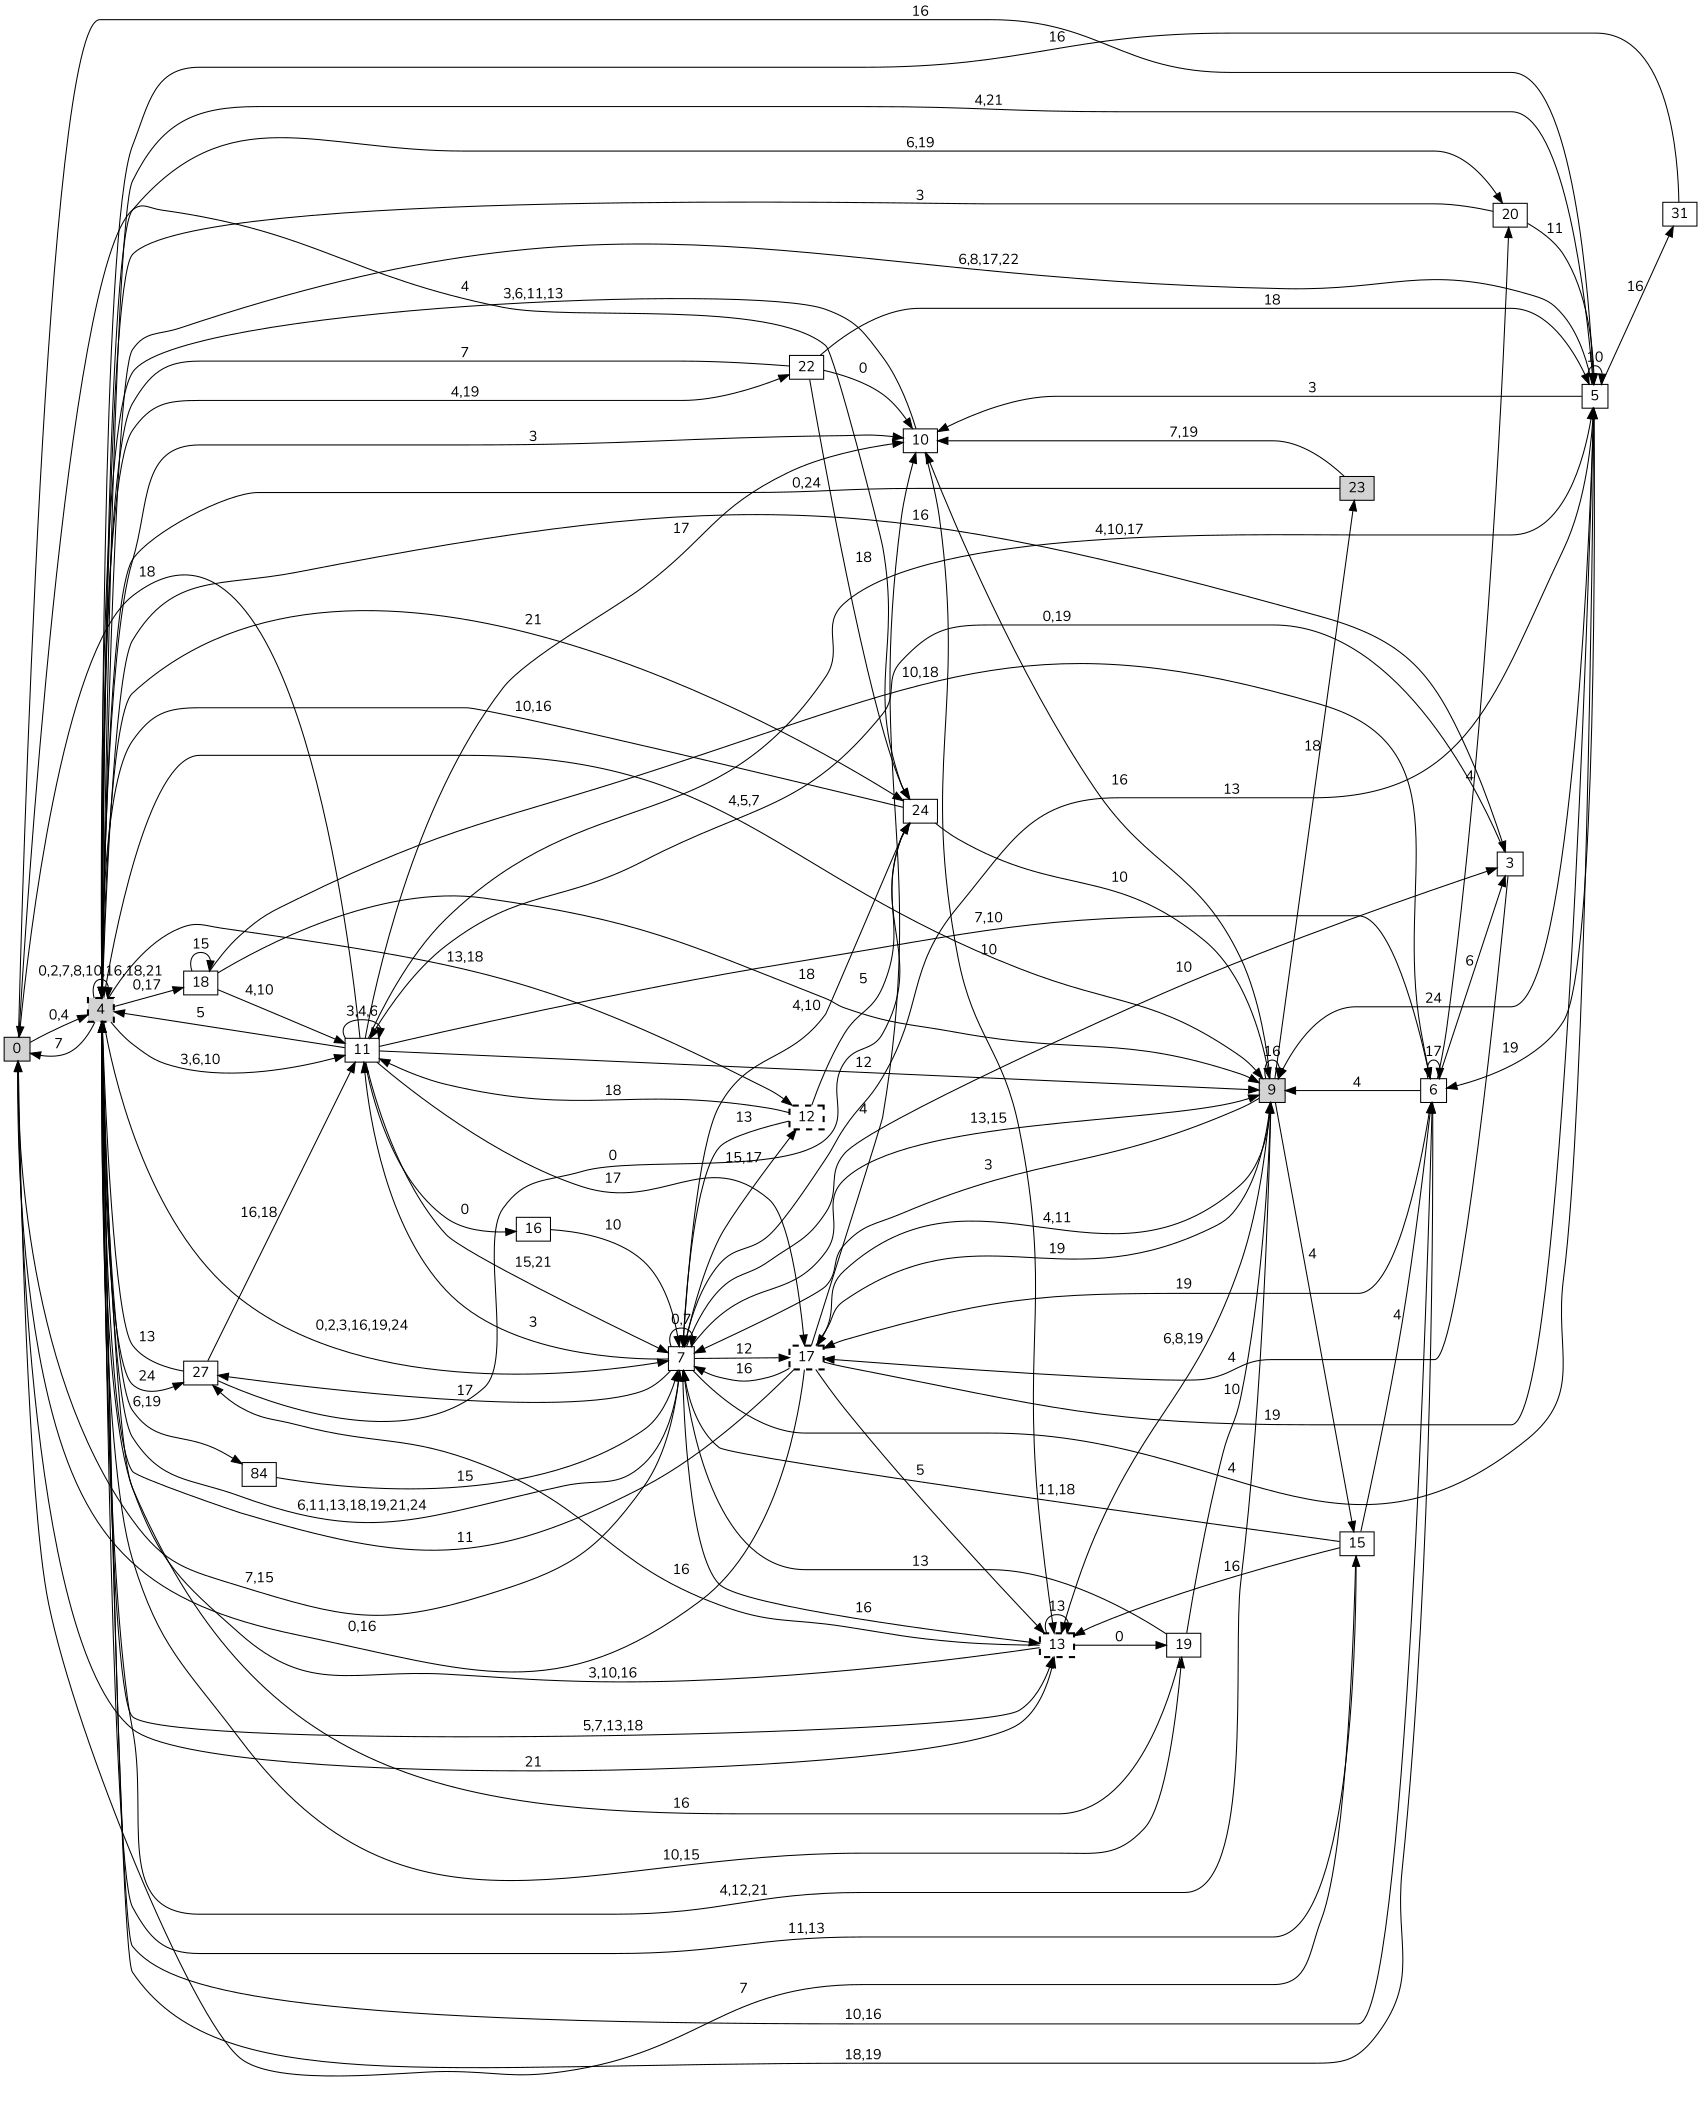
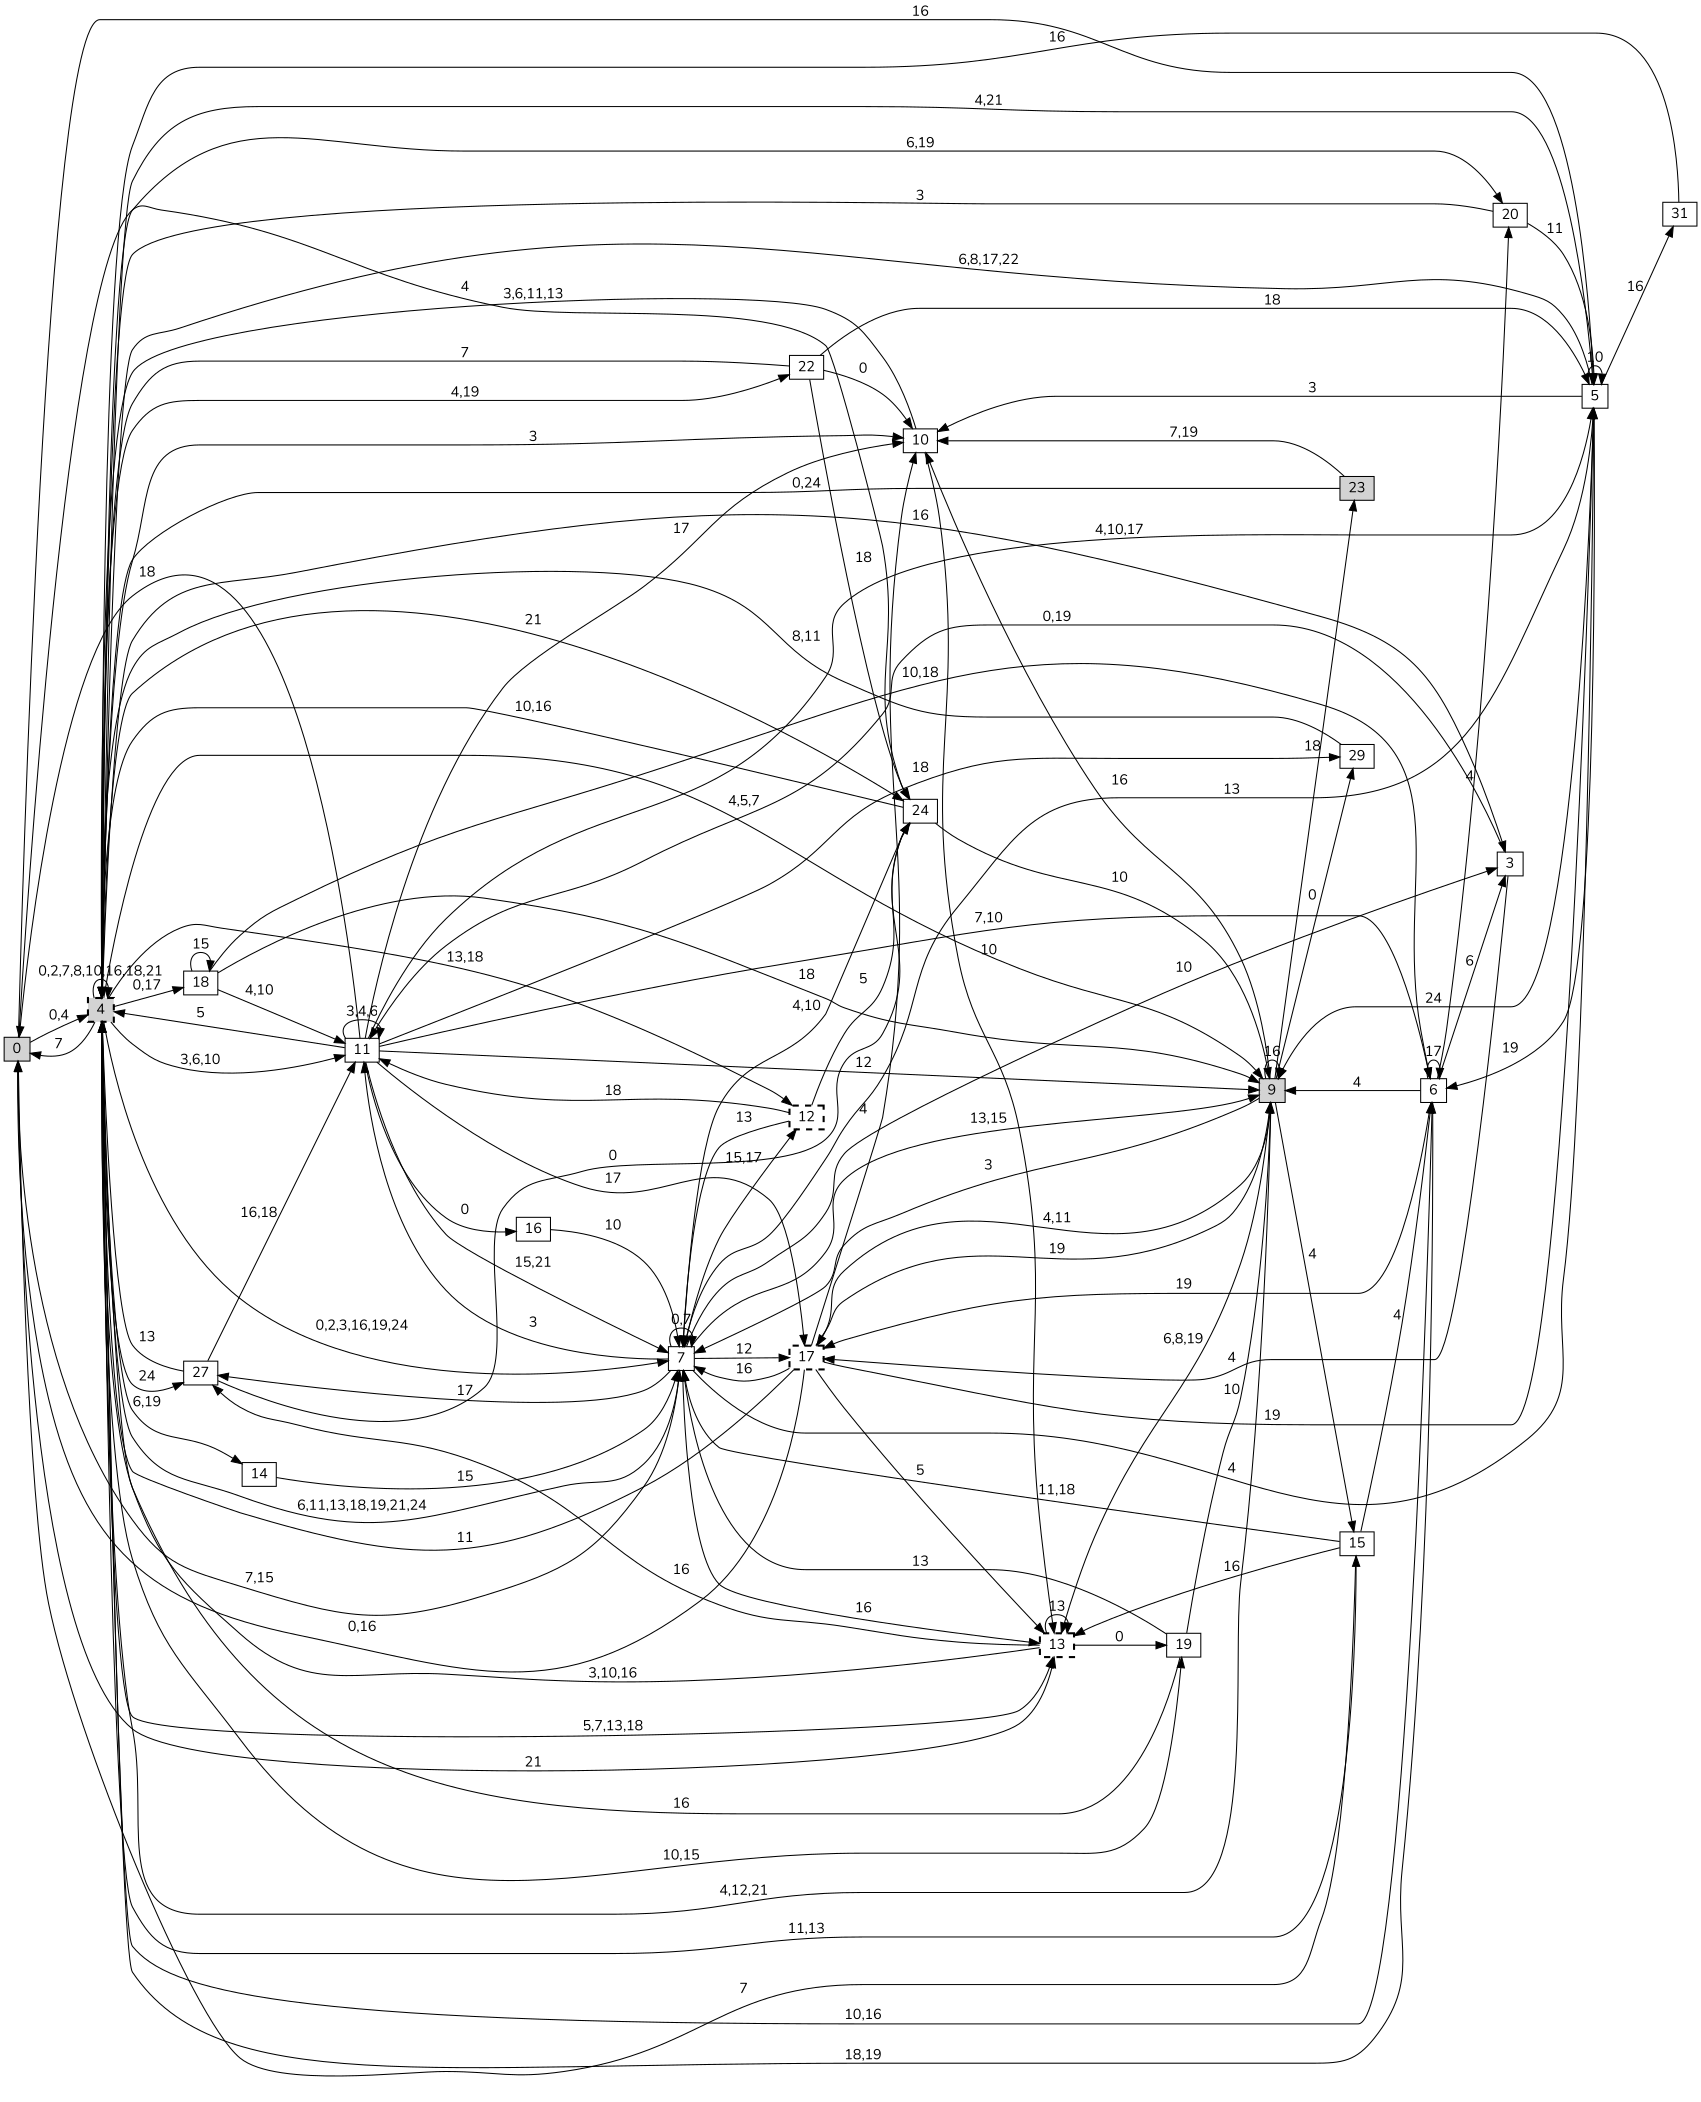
node "29": added
node "84": label "84" -> "14"
